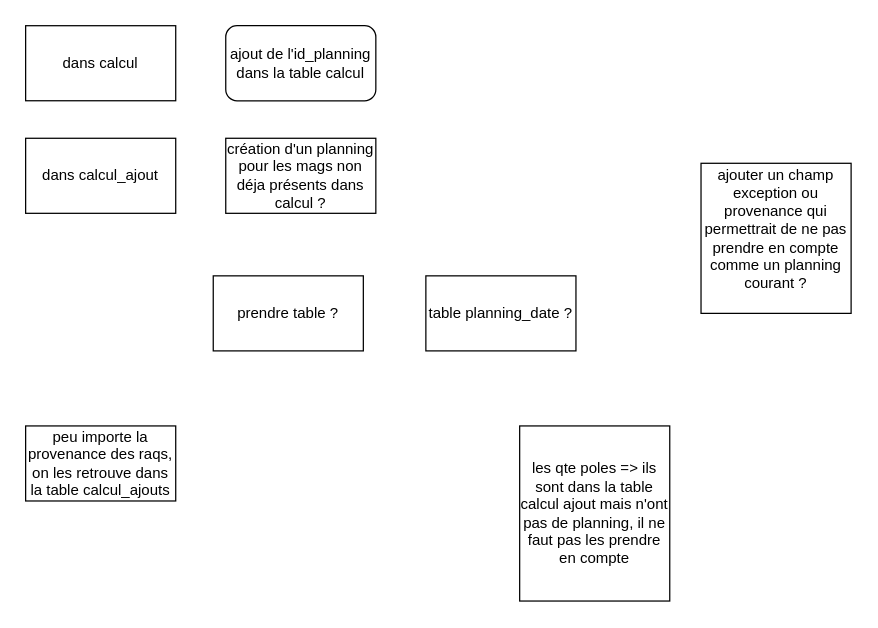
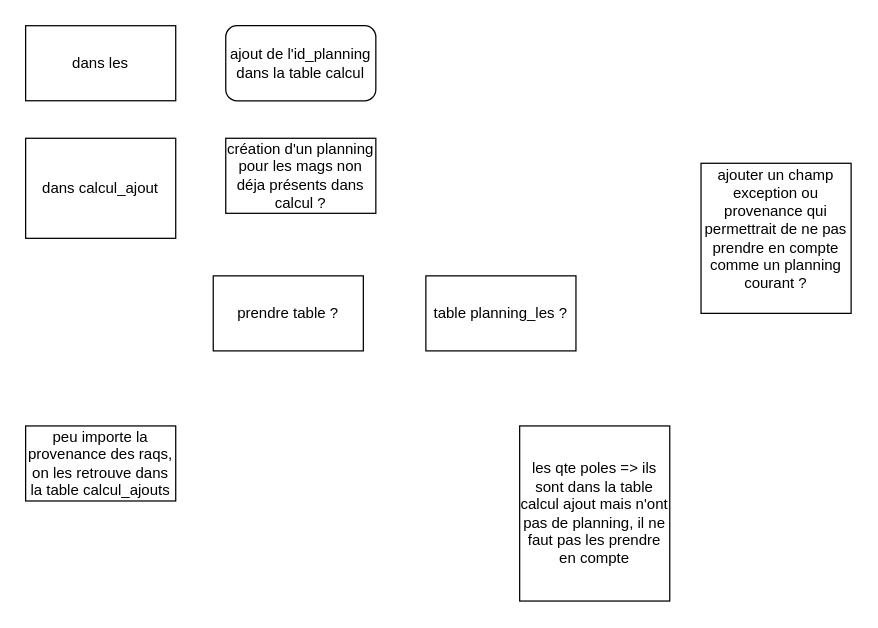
node "dans calcul": label "dans calcul" -> "dans les"
node "dans calcul_ajout": size 150x75 -> 150x100
node "table planning_date ?": label "table planning_date ?" -> "table planning_les ?"
